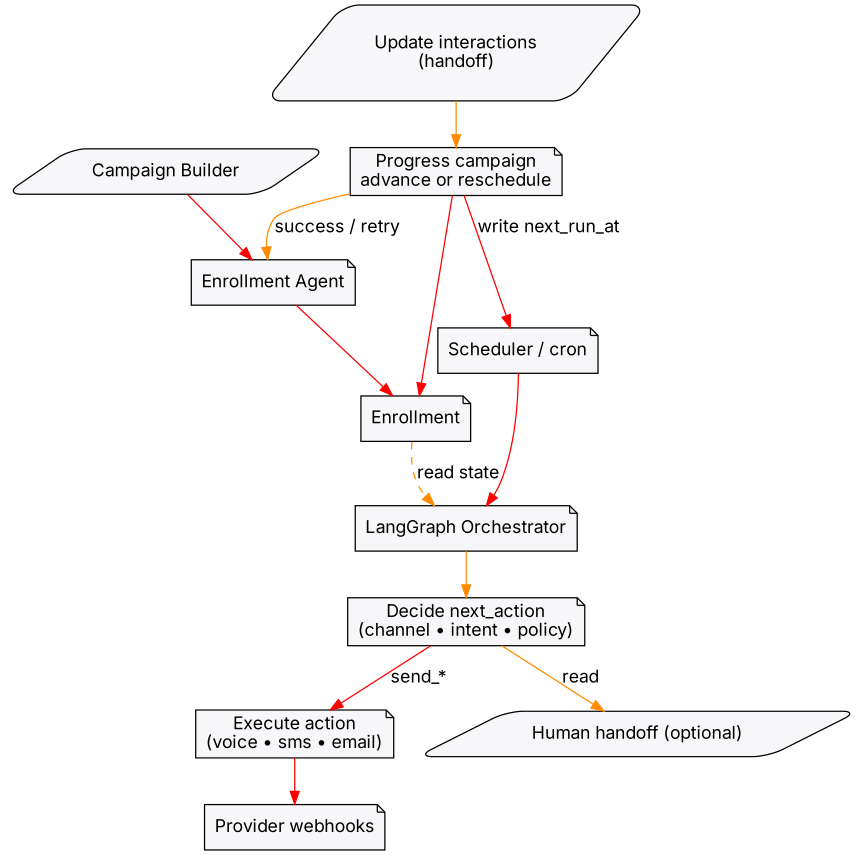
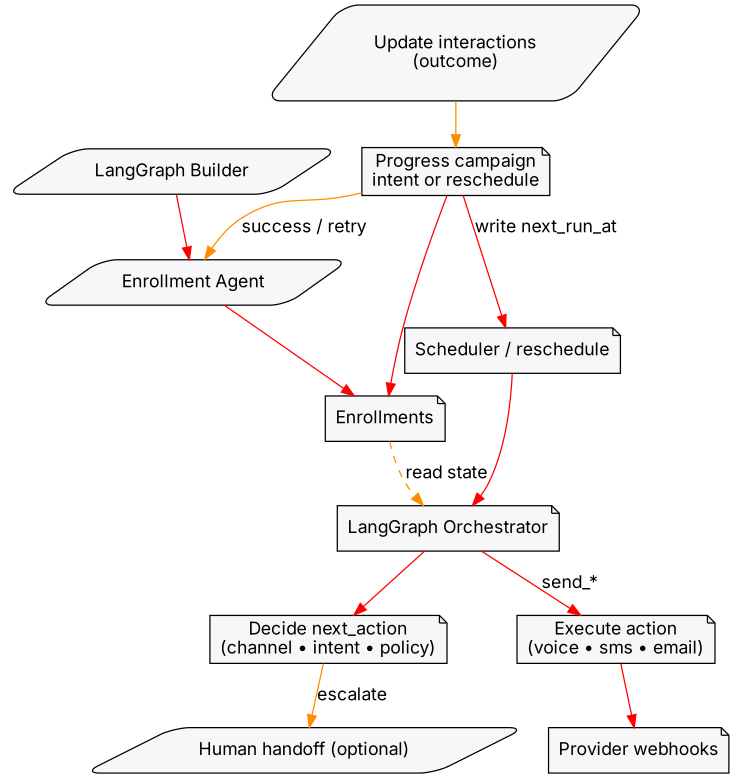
node "Update interactions (handoff)": label "Update interactions (handoff)" -> "Update interactions (outcome)"
node "Campaign Builder": label "Campaign Builder" -> "LangGraph Builder"
node "Progress campaign advance or reschedule": label "Progress campaign advance or reschedule" -> "Progress campaign intent or reschedule"
node "Enrollment Agent": shape note -> parallelogram
node "Scheduler / cron": label "Scheduler / cron" -> "Scheduler / reschedule"
node "Enrollment": label "Enrollment" -> "Enrollments"
edge "LangGraph Orchestrator" -> "Decide next_action (channel • intent • policy)": color darkorange -> red
edge "Decide next_action (channel • intent • policy)" -> "Execute action (voice • sms • email)": now "LangGraph Orchestrator" -> "Execute action (voice • sms • email)"
edge "Decide next_action (channel • intent • policy)" -> "Human handoff (optional)": label "read" -> "escalate"
